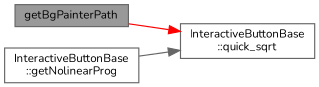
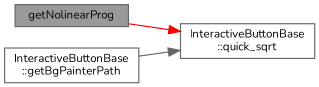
node "getBgPainterPath": label "getBgPainterPath" -> "getNolinearProg"
node "InteractiveButtonBase ::getNolinearProg": label "InteractiveButtonBase ::getNolinearProg" -> "InteractiveButtonBase ::getBgPainterPath"
